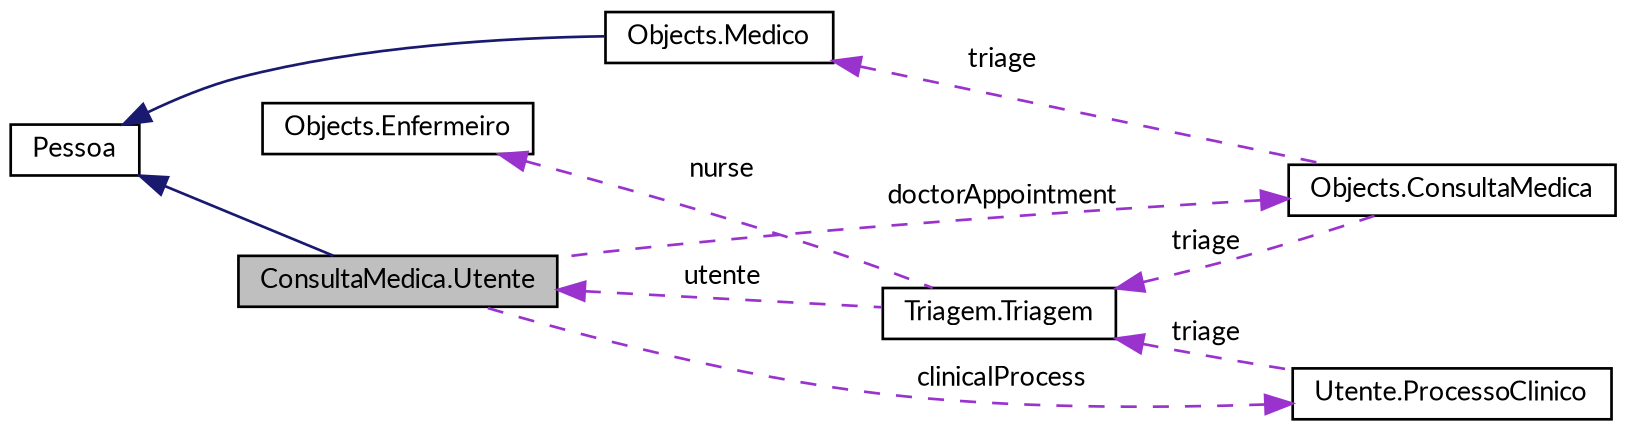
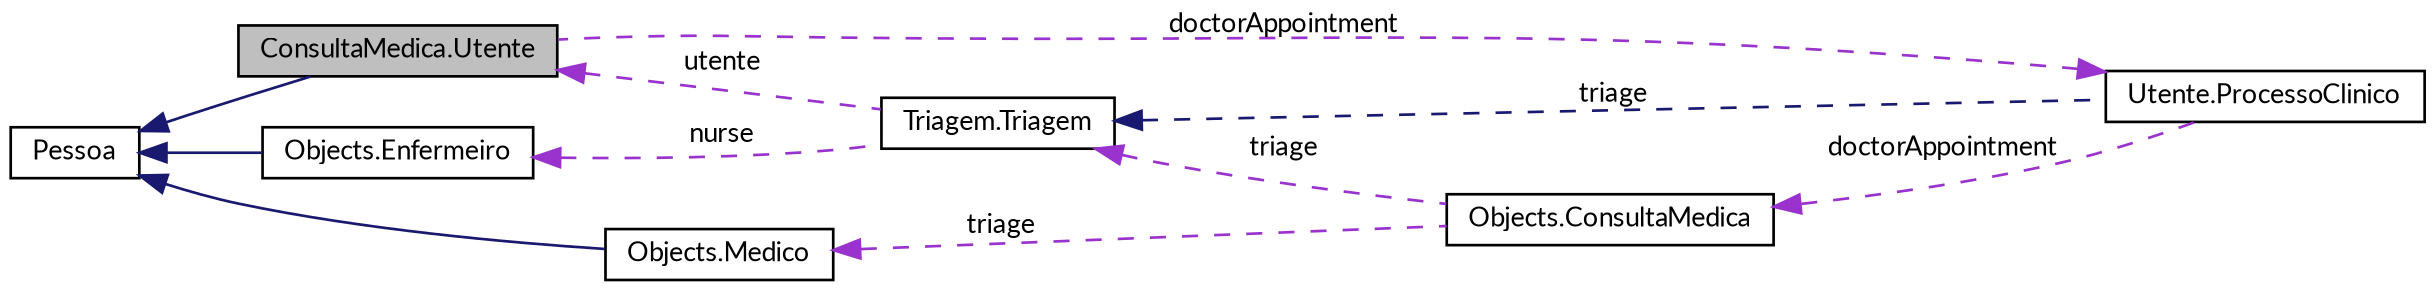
edge "Objects.Enfermeiro" -> "Pessoa": added
edge "ConsultaMedica.Utente" -> "Objects.ConsultaMedica": now "Utente.ProcessoClinico" -> "Objects.ConsultaMedica"
edge "Utente.ProcessoClinico" -> "Triagem.Triagem": color darkorchid3 -> midnightblue
edge "ConsultaMedica.Utente" -> "Utente.ProcessoClinico": label " clinicalProcess" -> " doctorAppointment"
